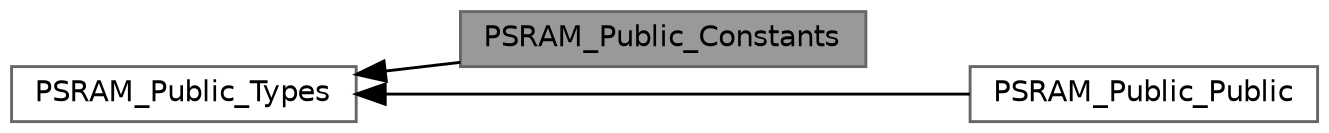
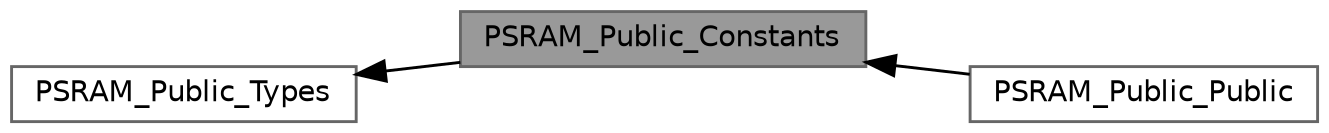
edge "PSRAM_Public_Public" -> "PSRAM_Public_Types": now "PSRAM_Public_Public" -> "PSRAM_Public_Constants"
